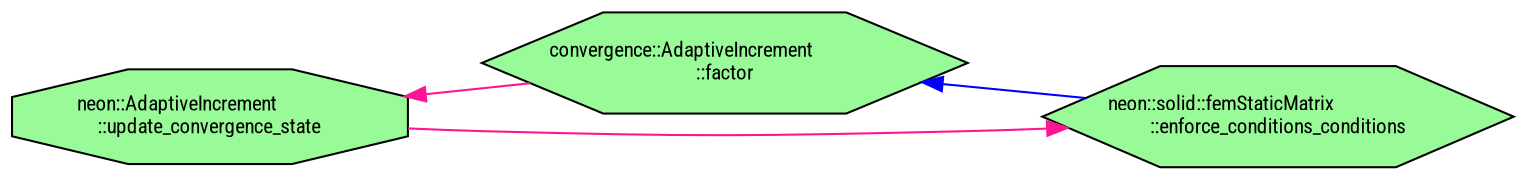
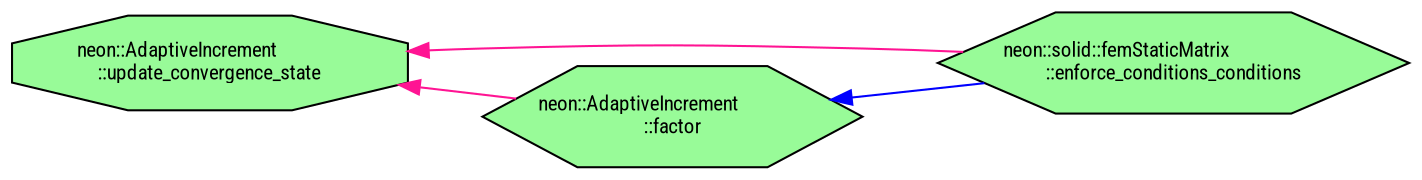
node "convergence::AdaptiveIncrement ::factor": label "convergence::AdaptiveIncrement ::factor" -> "neon::AdaptiveIncrement ::factor"
edge "neon::AdaptiveIncrement ::update_convergence_state" -> "neon::solid::femStaticMatrix ::enforce_conditions_conditions": reversed
